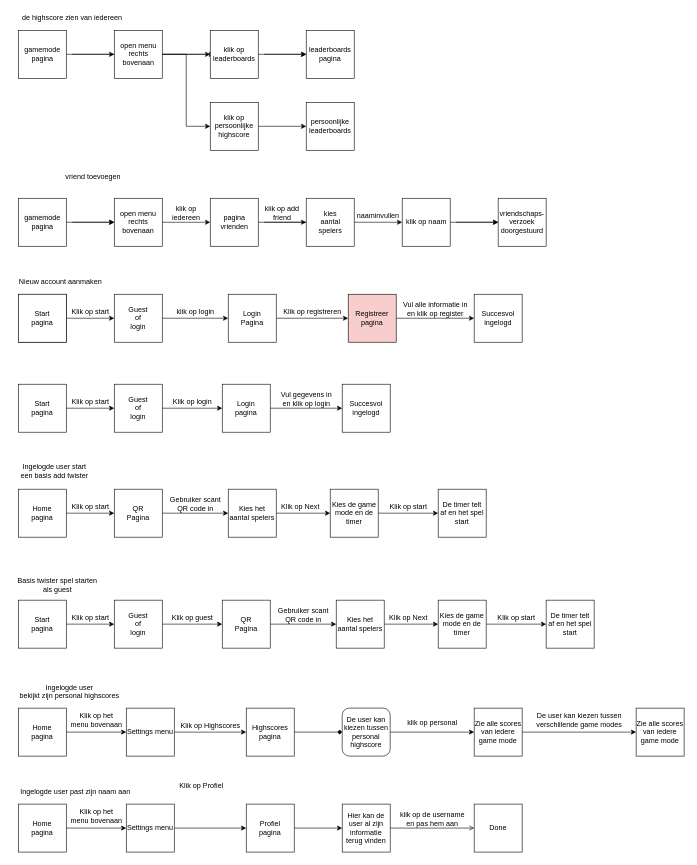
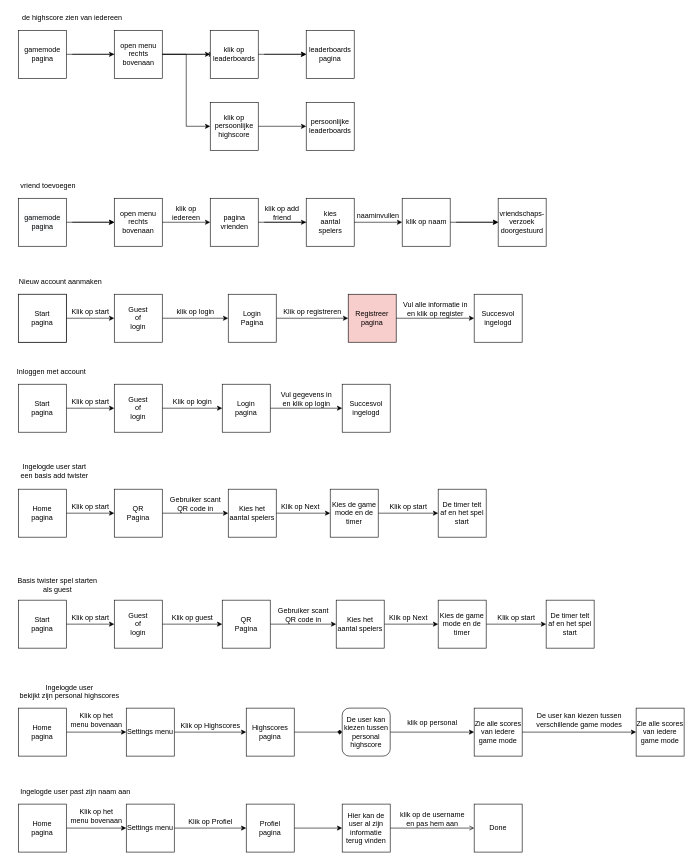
node "vriend toevoegen": moved (93, 177) -> (48, 186)
node "Inloggen met account": added
node "Klik op Profiel": moved (201, 786) -> (210, 822)
